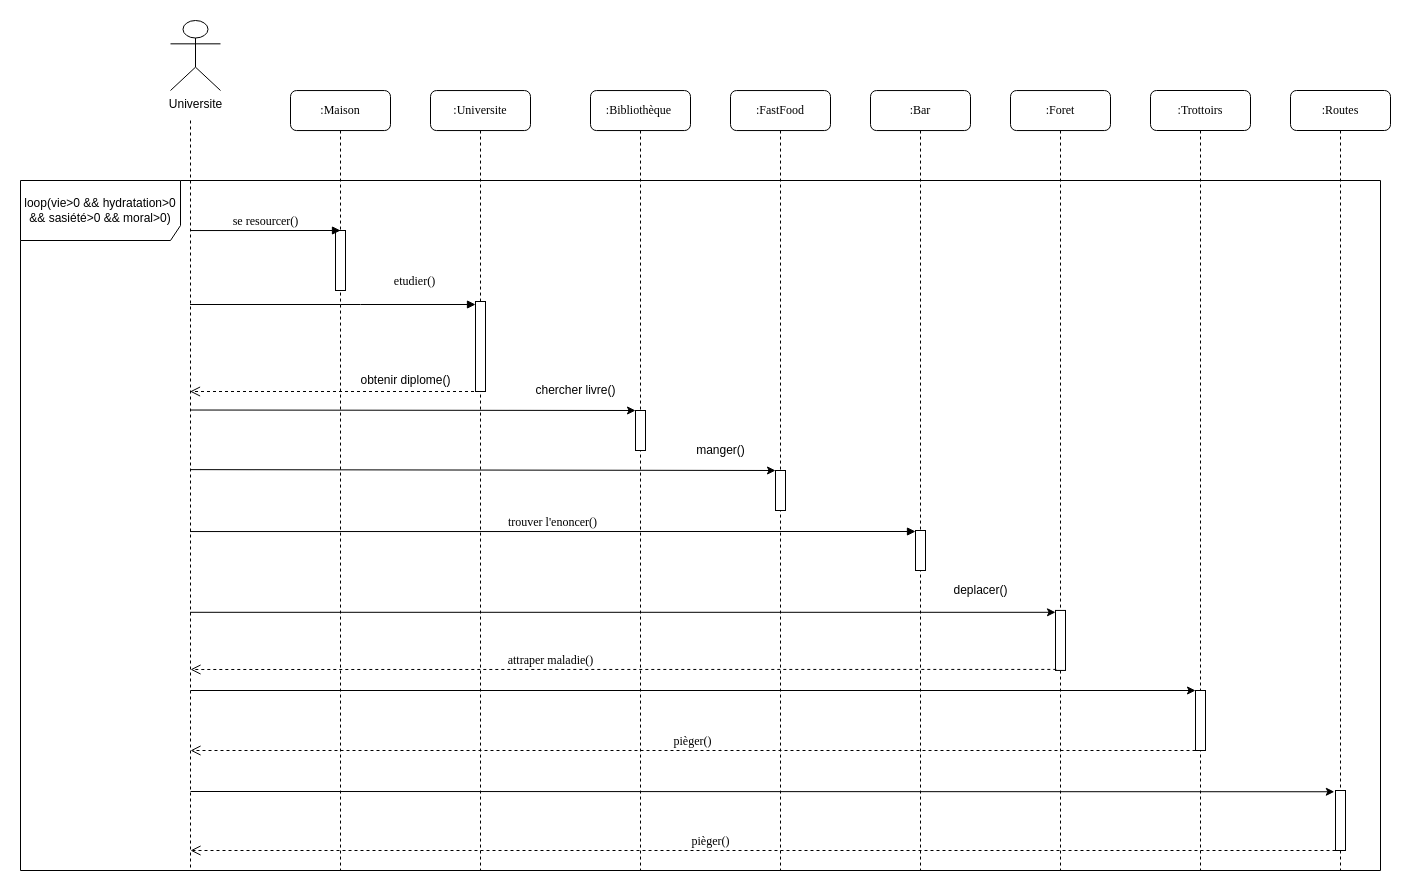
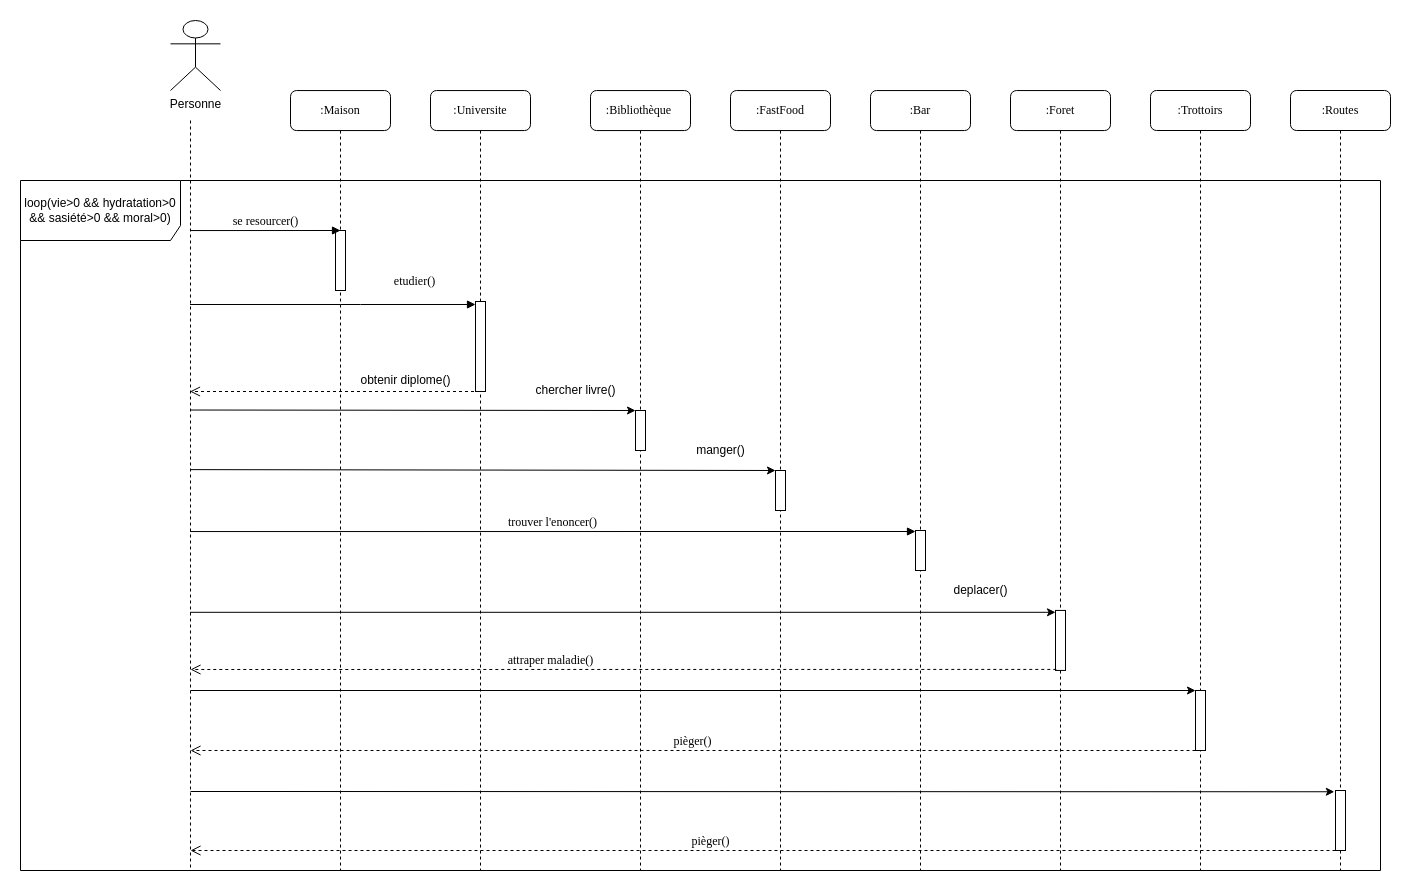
node "Universite": label "Universite" -> "Personne"
